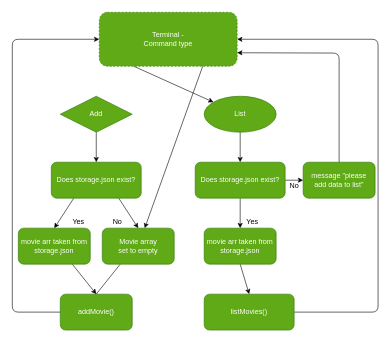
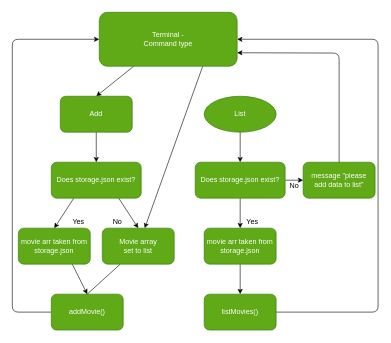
node "Terminal - Command type": style dashed -> solid
edge "Terminal - Command type" -> "List": now "Terminal - Command type" -> "Add"
node "Add": shape diamond -> rounded rectangle
node "Movie array set to empty": label "Movie array set to empty" -> "Movie array set to list"
node "addMovie()": moved (96, 312) -> (87, 312)
node "listMovies()": size 90x36 -> 72x36
